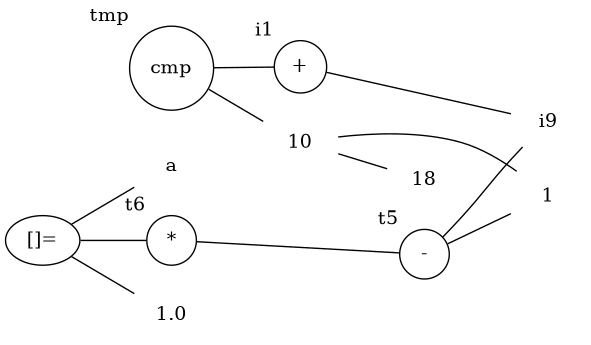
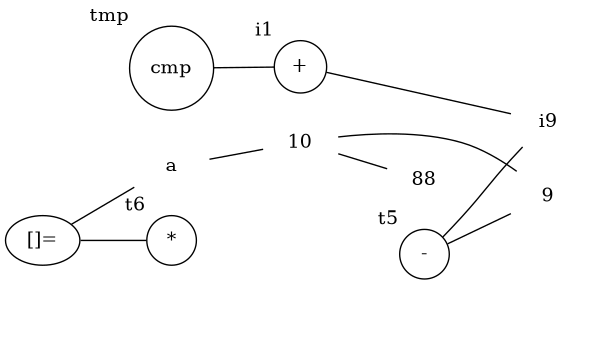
edge "cmp tmp" -- "10": now "a" -- "10"
node "18": label "18" -> "88"
node "1": label "1" -> "9"
edge "* t6" -- "- t5": removed
node "1.0": removed
